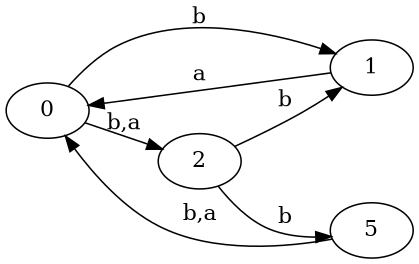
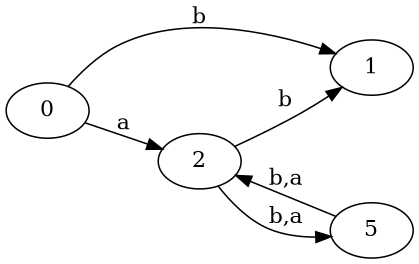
edge "1" -> "0": removed, label "a"
edge "0" -> "2": label "b,a" -> "a"
edge "2" -> "5": label "b" -> "b,a"
edge "5" -> "0": now "5" -> "2"
